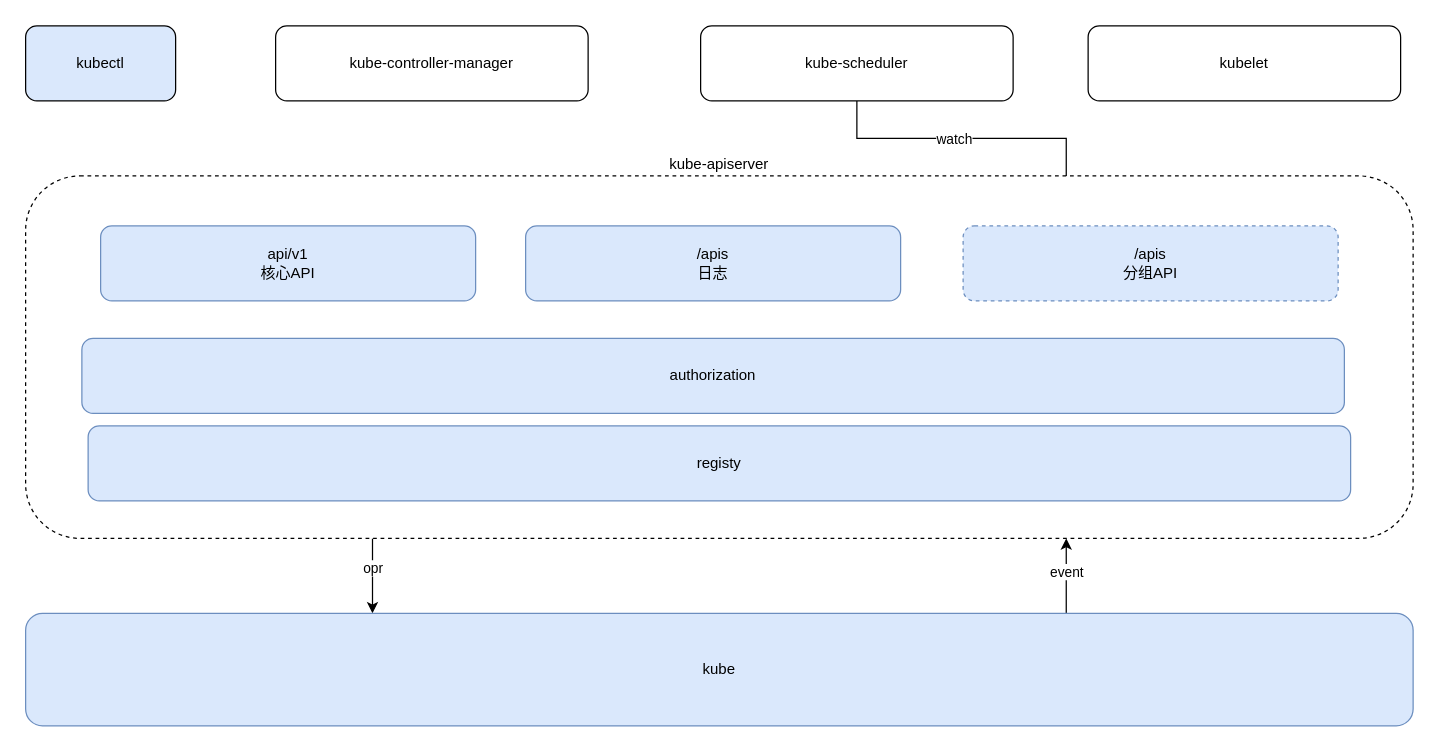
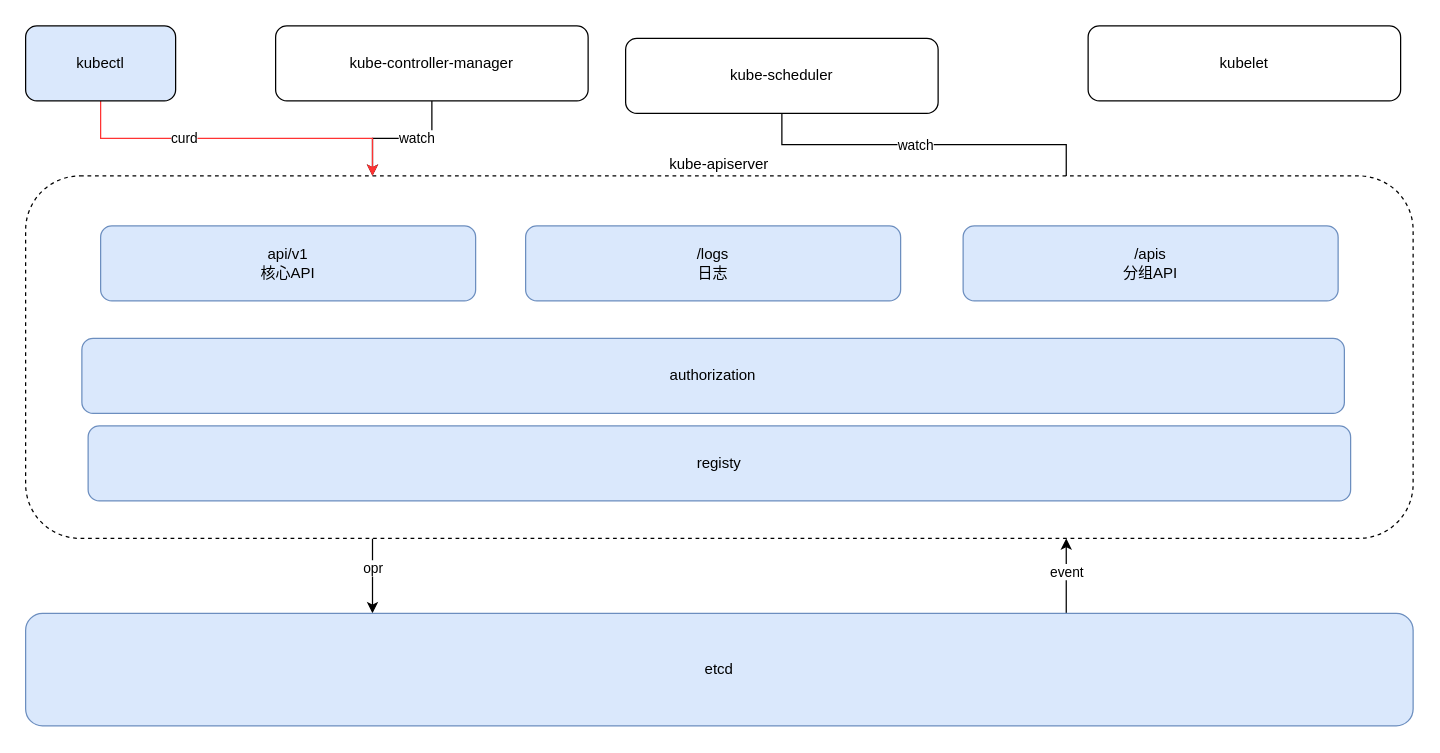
node "kube-scheduler": moved (857, 63) -> (782, 76)
edge "kubectl" -> "kube-apiserver": added, label "curd"
edge "kube-controller-manager" -> "kube-apiserver": added, label "watch"
node "/apis 日志": label "/apis 日志" -> "/logs 日志"
node "/apis 分组API": style dashed -> solid
node "kube": label "kube" -> "etcd"
